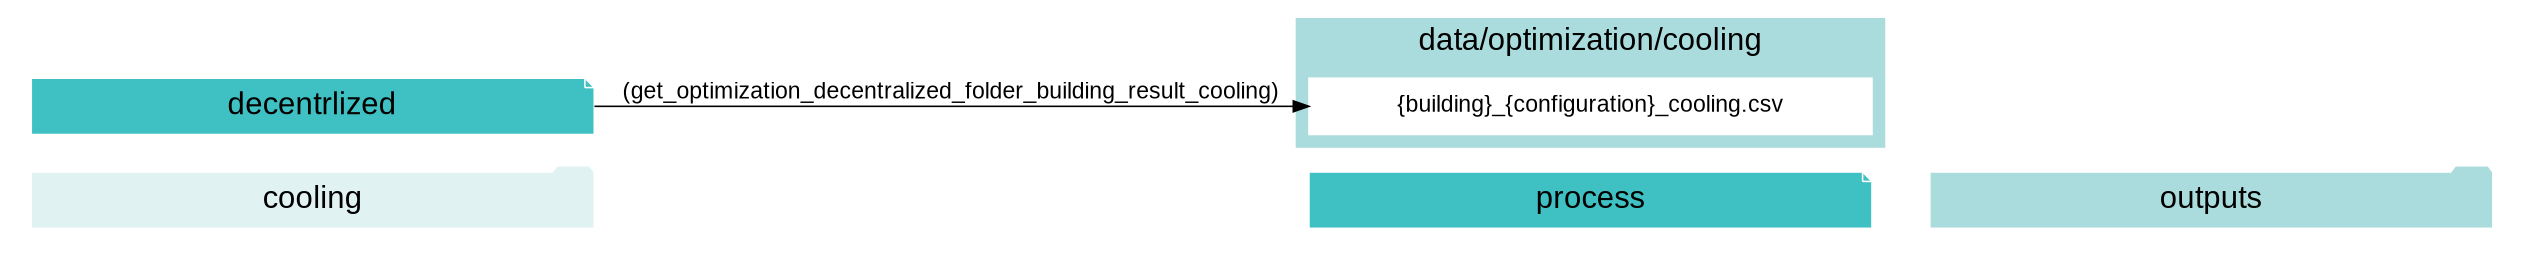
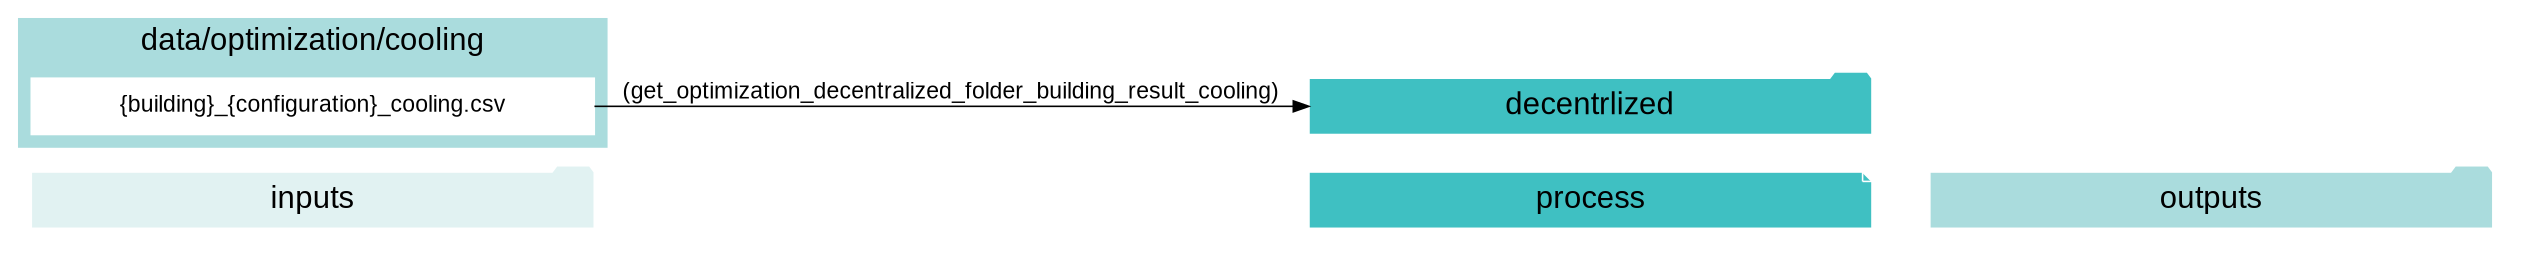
node "decentrlized": shape note -> folder
edge "decentrlized" -> "{building}_{configuration}_cooling.csv": reversed
node "cooling": label "cooling" -> "inputs"
